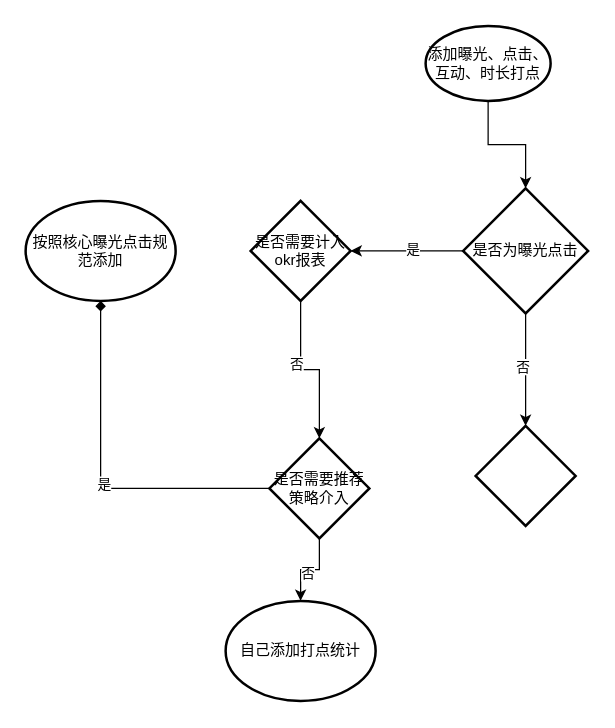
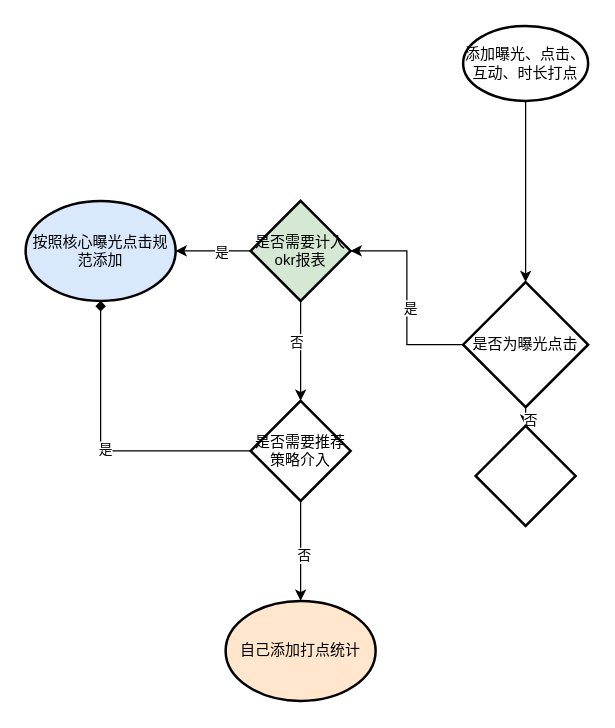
node "添加曝光、点击、互动、时长打点": moved (488, 63) -> (526, 63)
node "按照核心曝光点击规范添加": fillcolor #ffffff -> #dae8fc
edge "是否需要计入okr报表" -> "按照核心曝光点击规范添加": added, label "是"
node "是否需要计入okr报表": fillcolor #ffffff -> #d5e8d4
node "是否为曝光点击": moved (526, 251) -> (526, 344)
node "是否需要推荐策略介入": moved (319, 488) -> (301, 451)
node "自己添加打点统计": fillcolor #ffffff -> #ffe6cc
